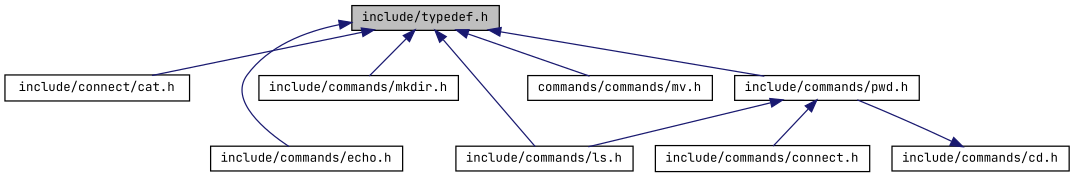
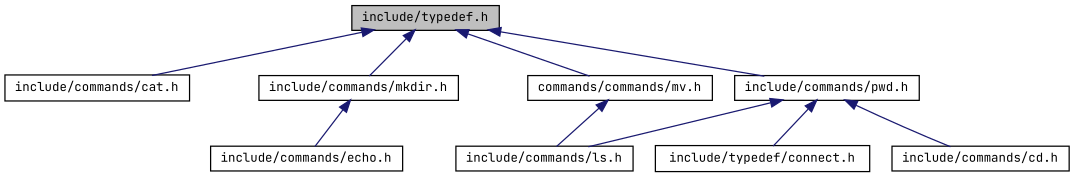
edge "include/commands/echo.h" -> "include/typedef.h": now "include/commands/echo.h" -> "include/commands/mkdir.h"
node "include/connect/cat.h": label "include/connect/cat.h" -> "include/commands/cat.h"
edge "include/commands/ls.h" -> "include/typedef.h": now "include/commands/ls.h" -> "commands/commands/mv.h"
edge "include/commands/pwd.h" -> "include/commands/cd.h": reversed
node "include/commands/connect.h": label "include/commands/connect.h" -> "include/typedef/connect.h"
